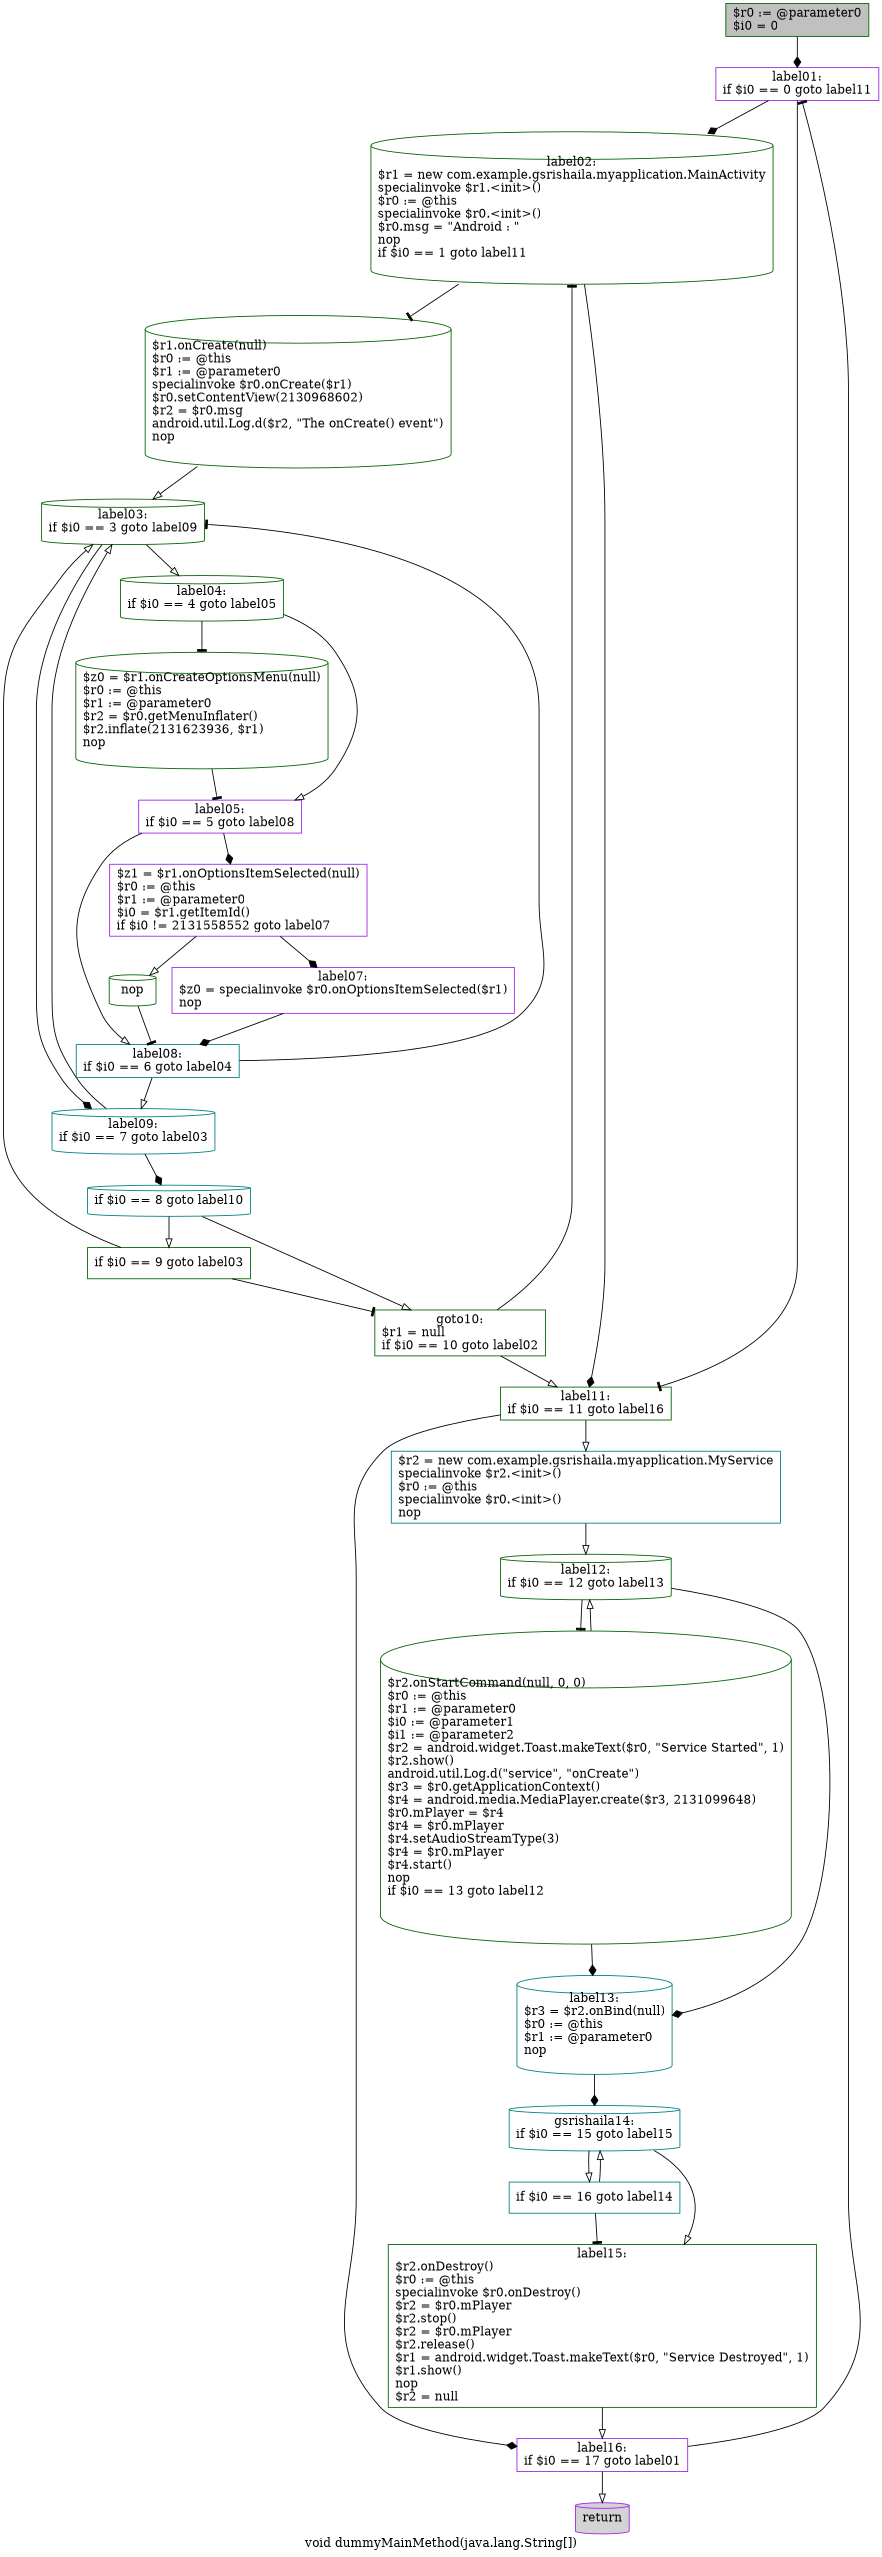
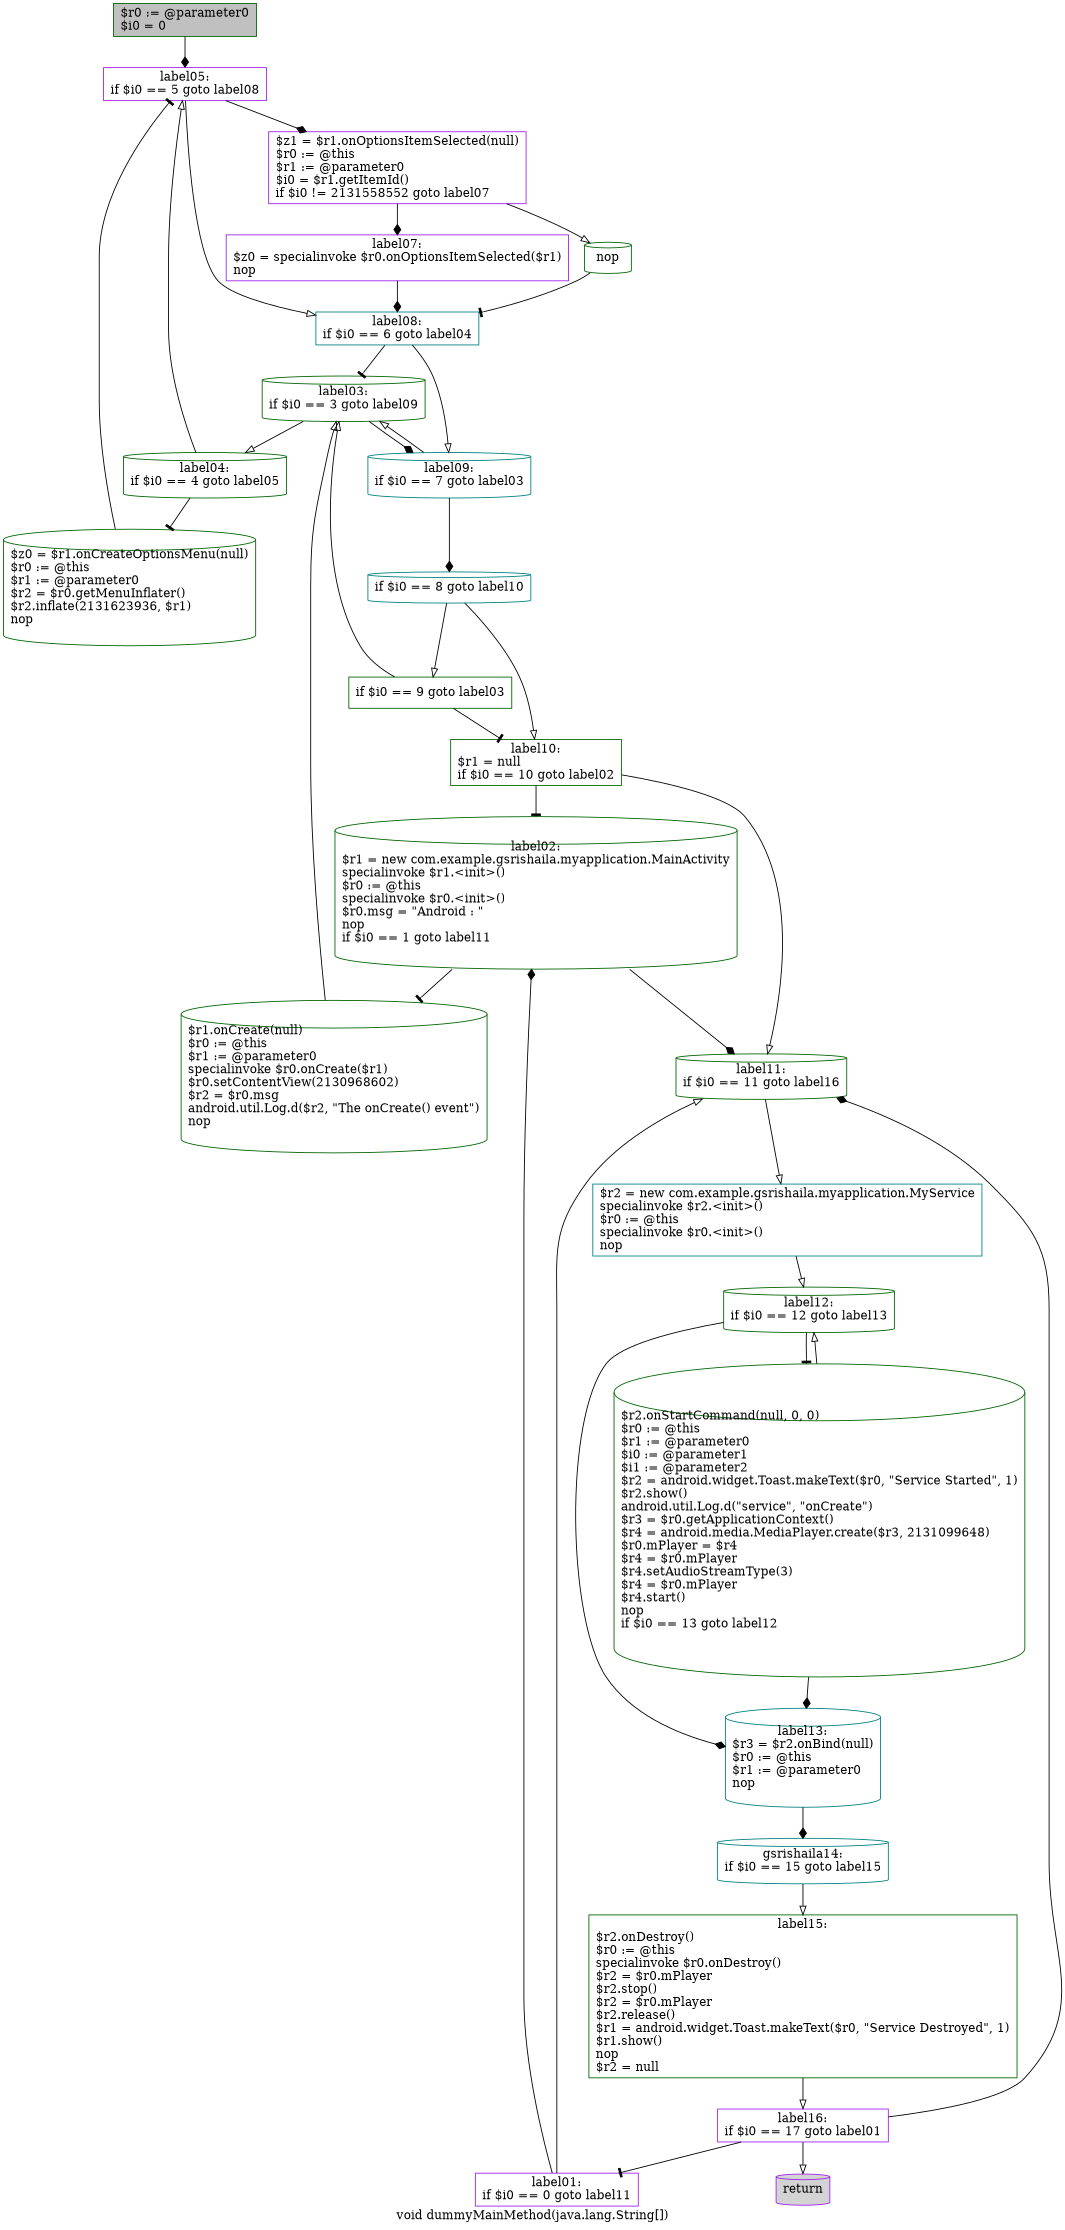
edge "$r0 := @parameter0 $i0 = 0" -> "label01: if $i0 == 0 goto label11": now "$r0 := @parameter0 $i0 = 0" -> "label05: if $i0 == 5 goto label08"
edge "label01: if $i0 == 0 goto label11" -> "label11: if $i0 == 11 goto label16": arrowhead tee -> onormal
node "goto10: $r1 = null if $i0 == 10 goto label02": label "goto10: $r1 = null if $i0 == 10 goto label02" -> "label10: $r1 = null if $i0 == 10 goto label02"
node "label11: if $i0 == 11 goto label16": shape box -> cylinder
edge "label11: if $i0 == 11 goto label16" -> "label16: if $i0 == 17 goto label01": reversed
node "if $i0 == 16 goto label14": removed
